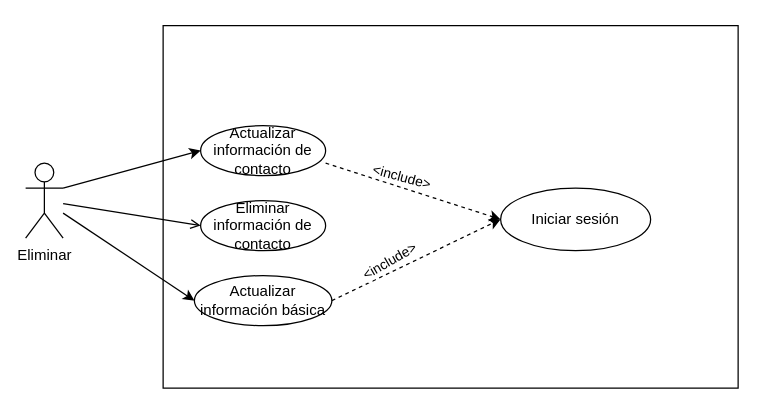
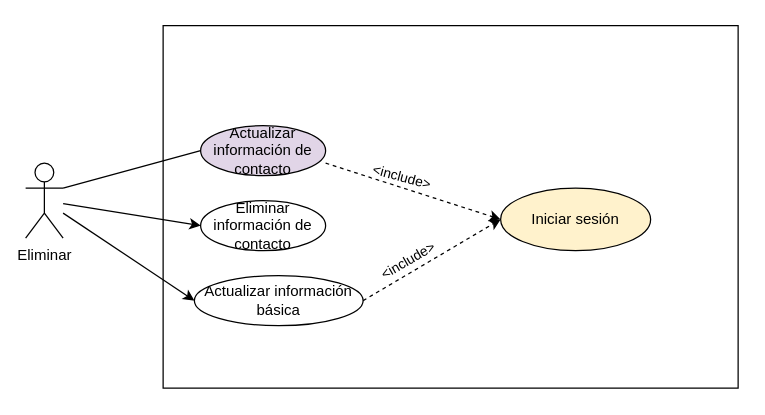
node "Actualizar información de contacto": fillcolor #ffffff -> #e1d5e7
edge "Eliminar" -> "Actualizar información de contacto": arrowhead classic -> none
node "Iniciar sesión": fillcolor #ffffff -> #fff2cc
edge "Eliminar" -> "Eliminar información de contacto": arrowhead open -> classic
node "Actualizar información básica": size 138x50 -> 169x50
